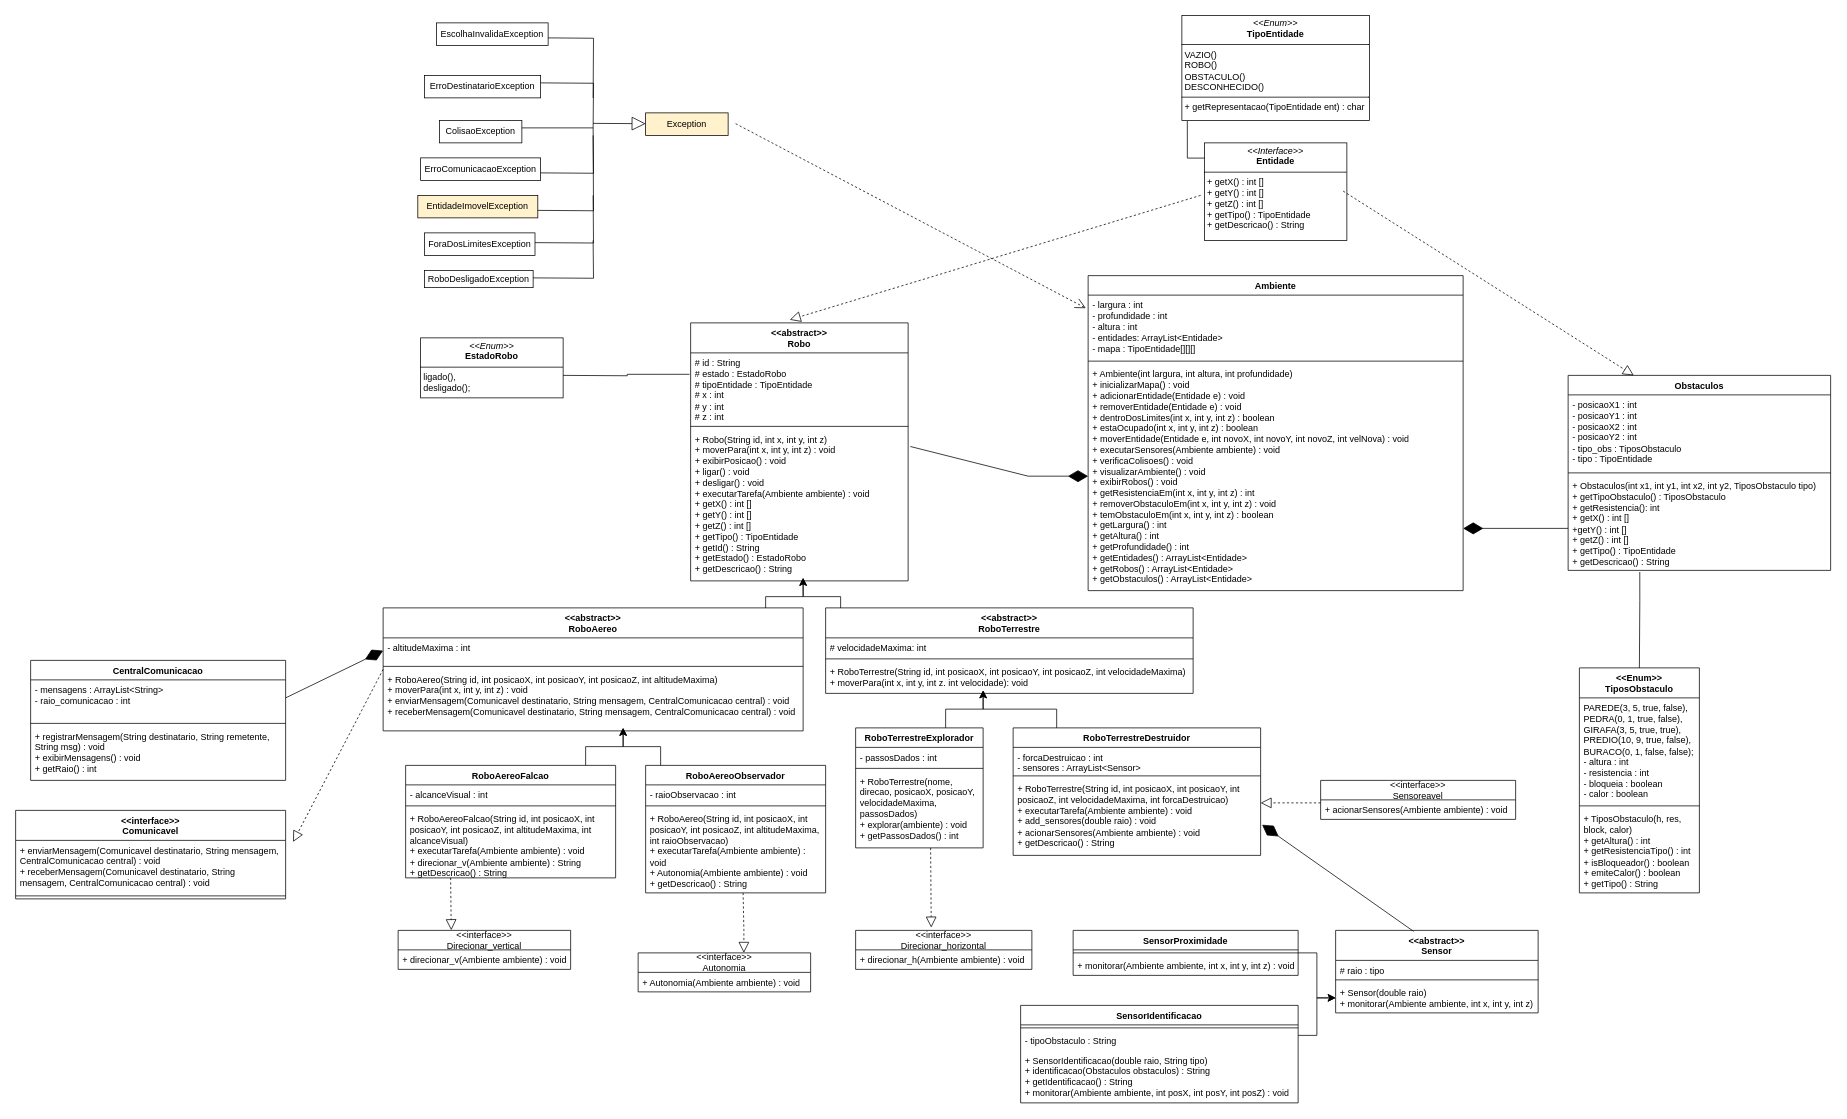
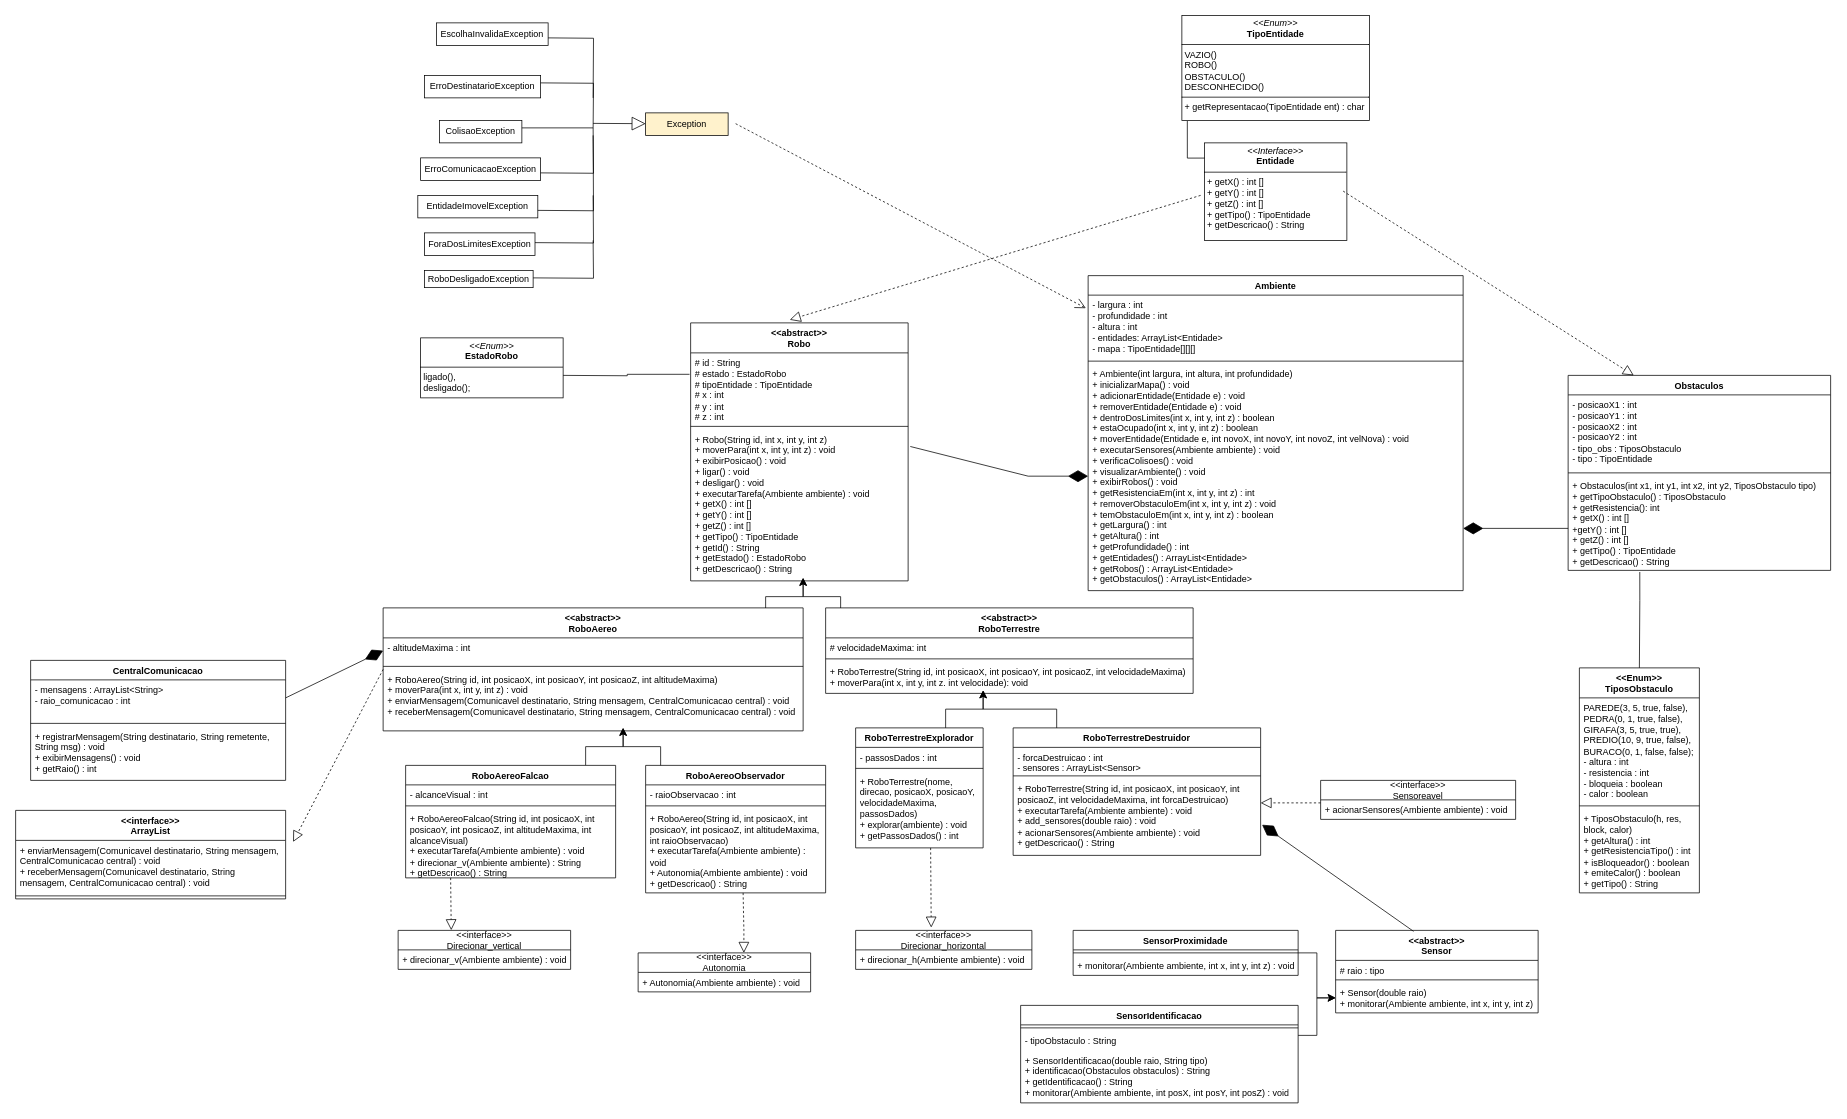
node "EntidadeImovelException": fillcolor #fff2cc -> #ffffff
node "<<interface>> Comunicavel": label "<<interface>> Comunicavel" -> "<<interface>> ArrayList"
